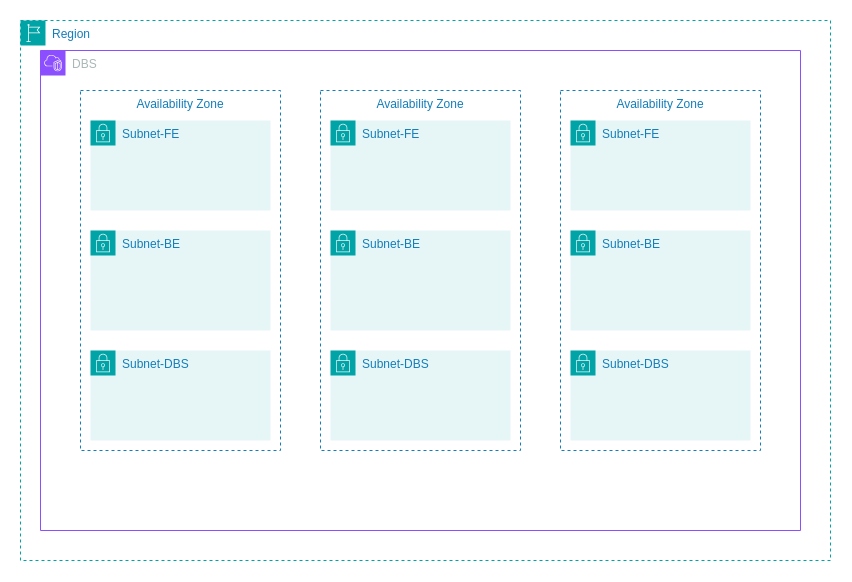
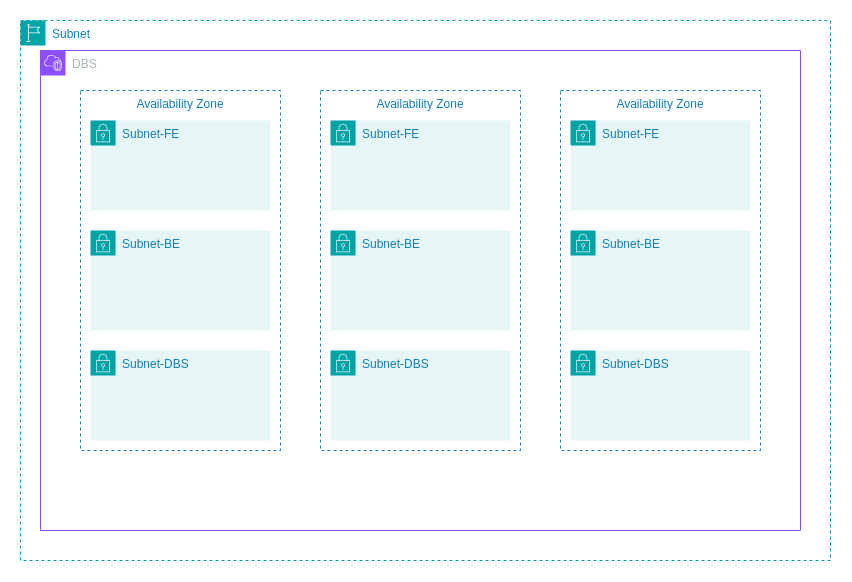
node "Region": label "Region" -> "Subnet"
